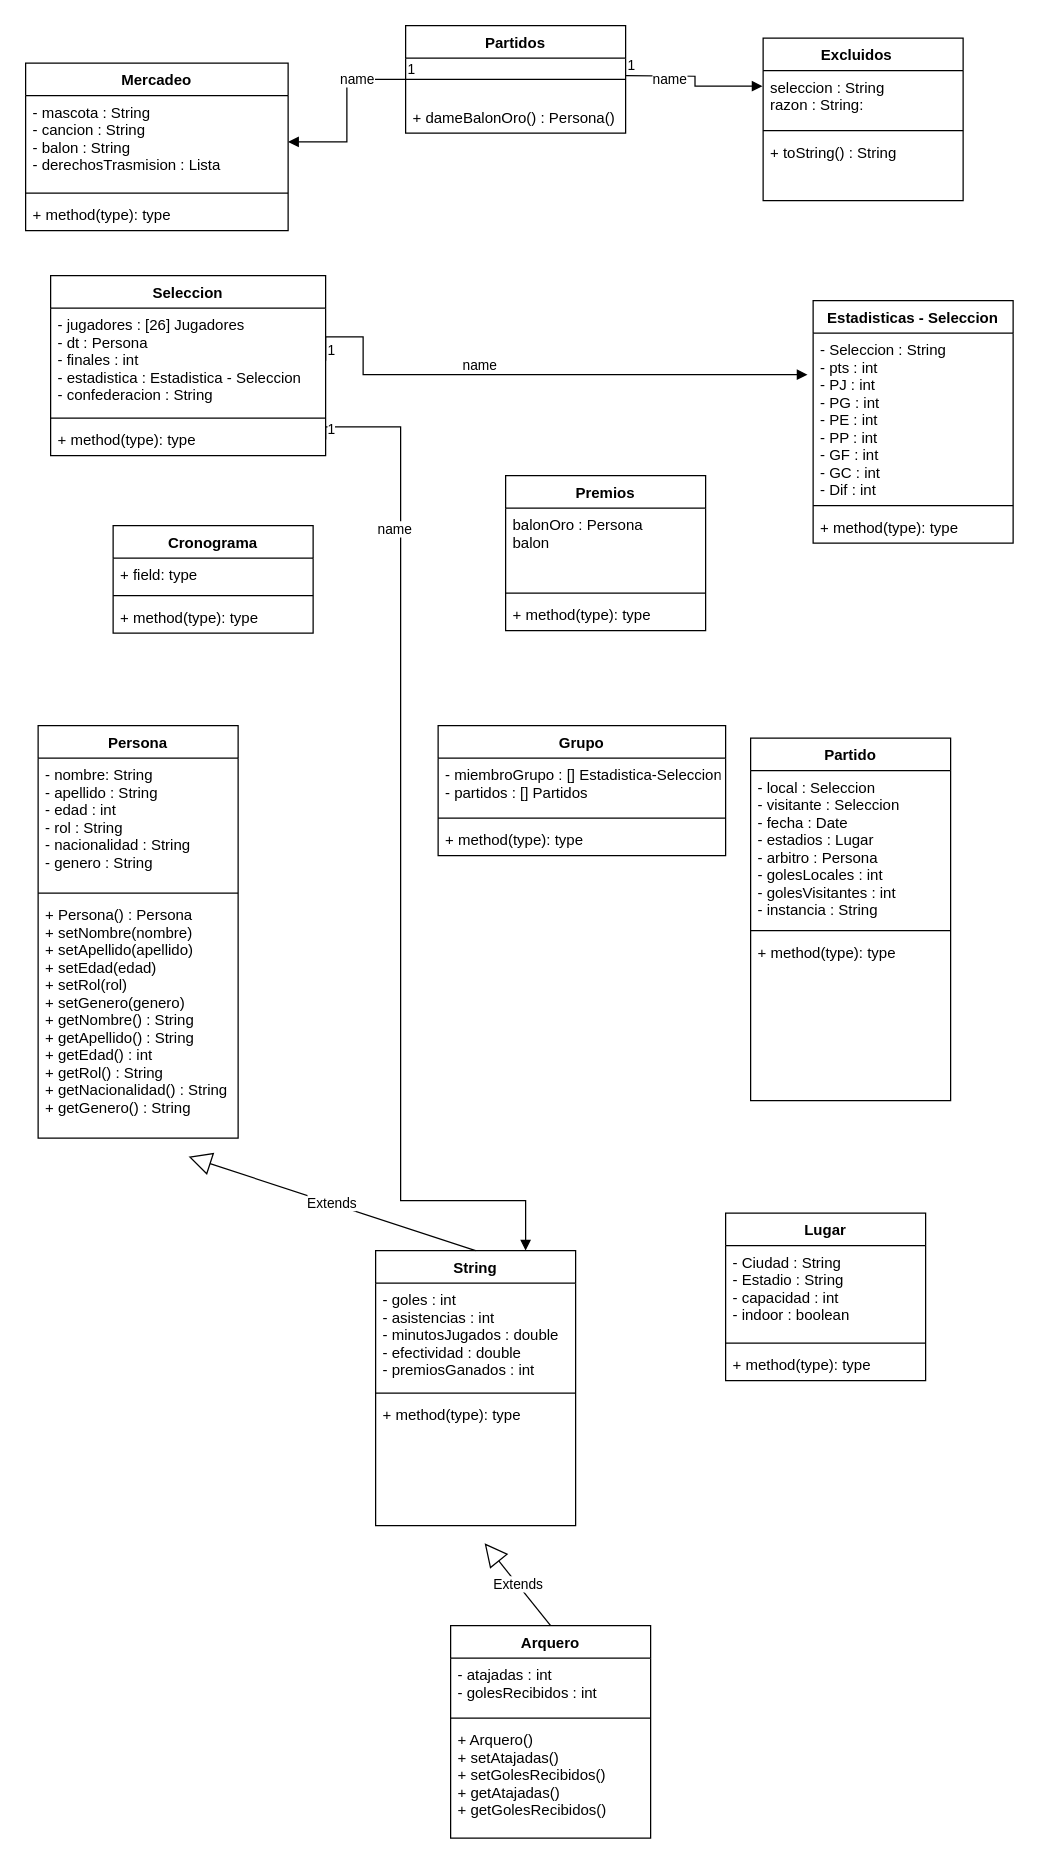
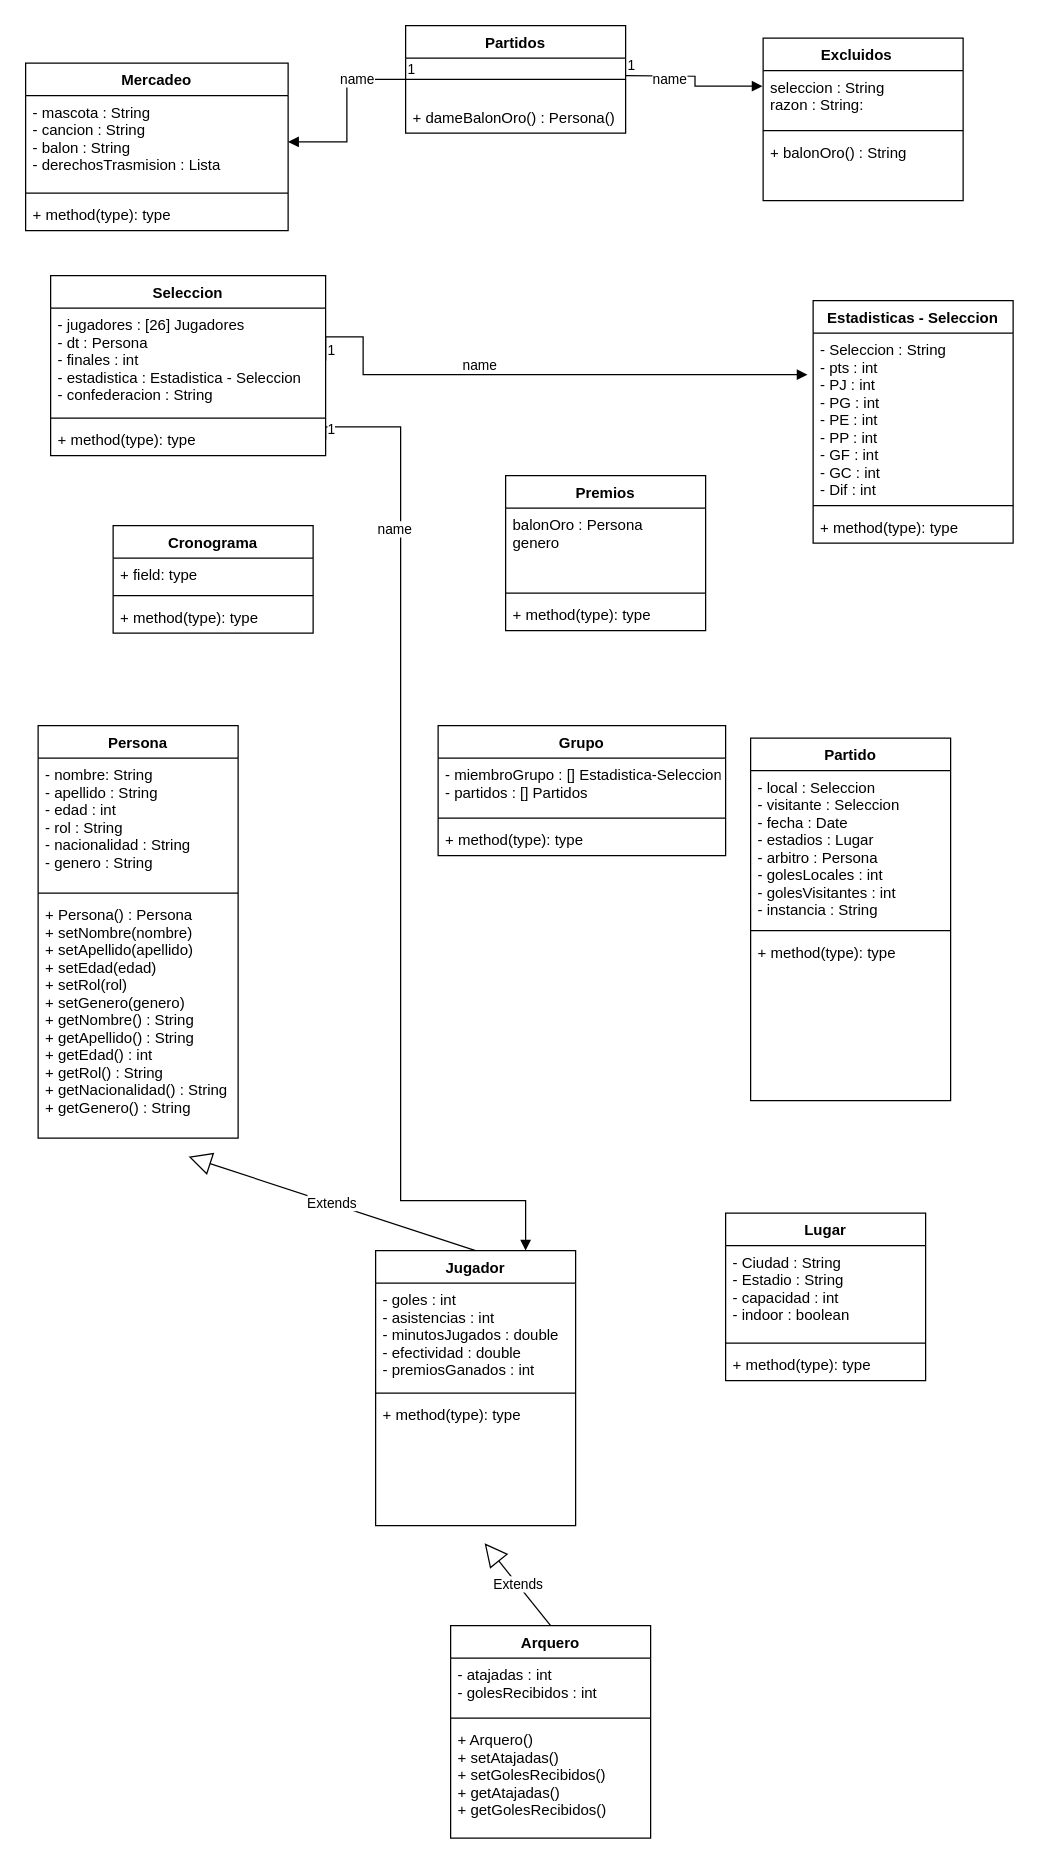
node "+ toString() : String": label "+ toString() : String" -> "+ balonOro() : String"
node "balonOro : Persona balon": label "balonOro : Persona balon" -> "balonOro : Persona genero"
node "String": label "String" -> "Jugador"
